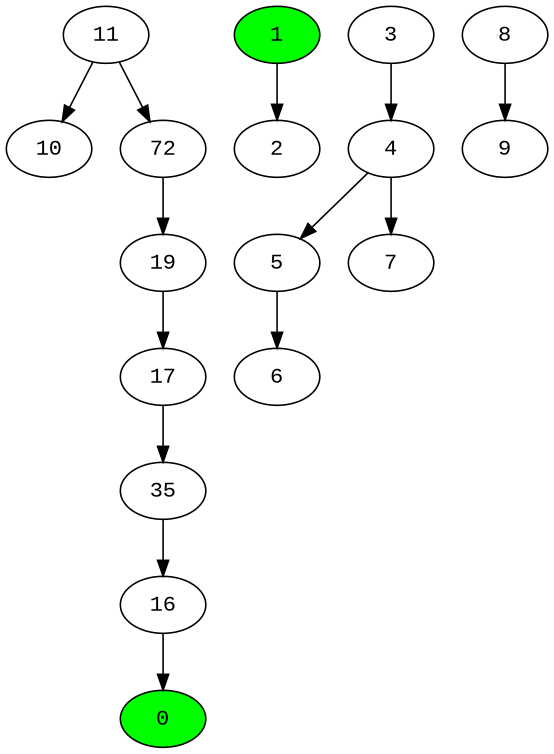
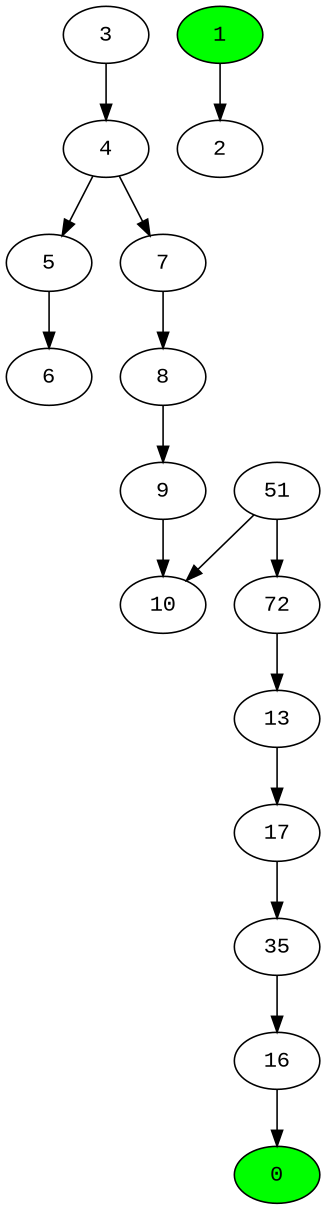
node "11": label "11" -> "51"
node "19": label "19" -> "13"
edge "7" -> "8": added
edge "9" -> "10": added
